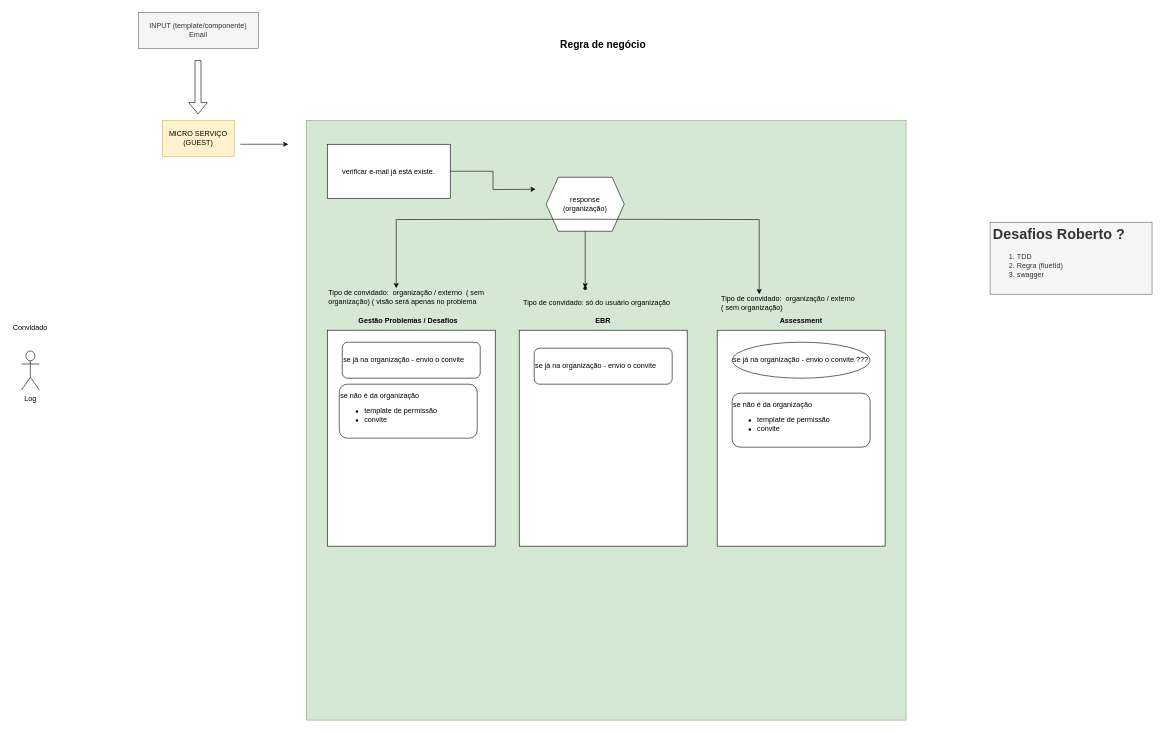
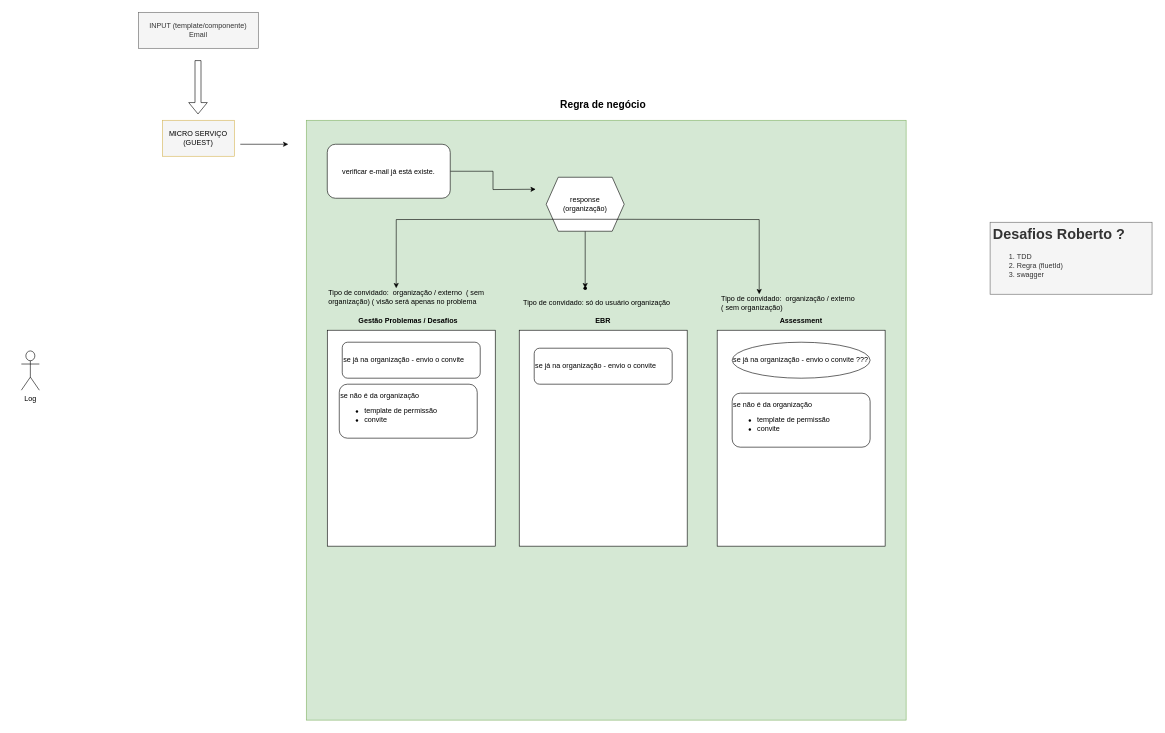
node "Regra de negócio": moved (603, 45) -> (603, 105)
node "MICRO SERVIÇO (GUEST)": fillcolor #fff2cc -> #f5f5f5
node "verificar e-mail já está existe.": shape rectangle -> rounded rectangle
node "Convidado": removed
